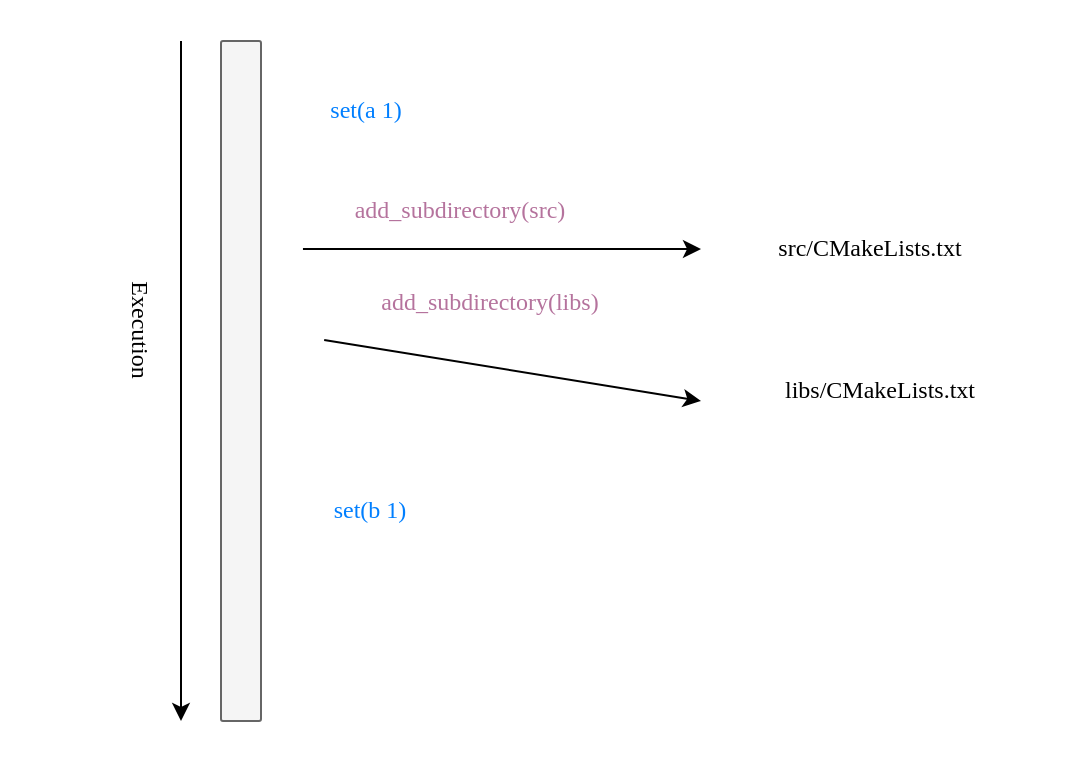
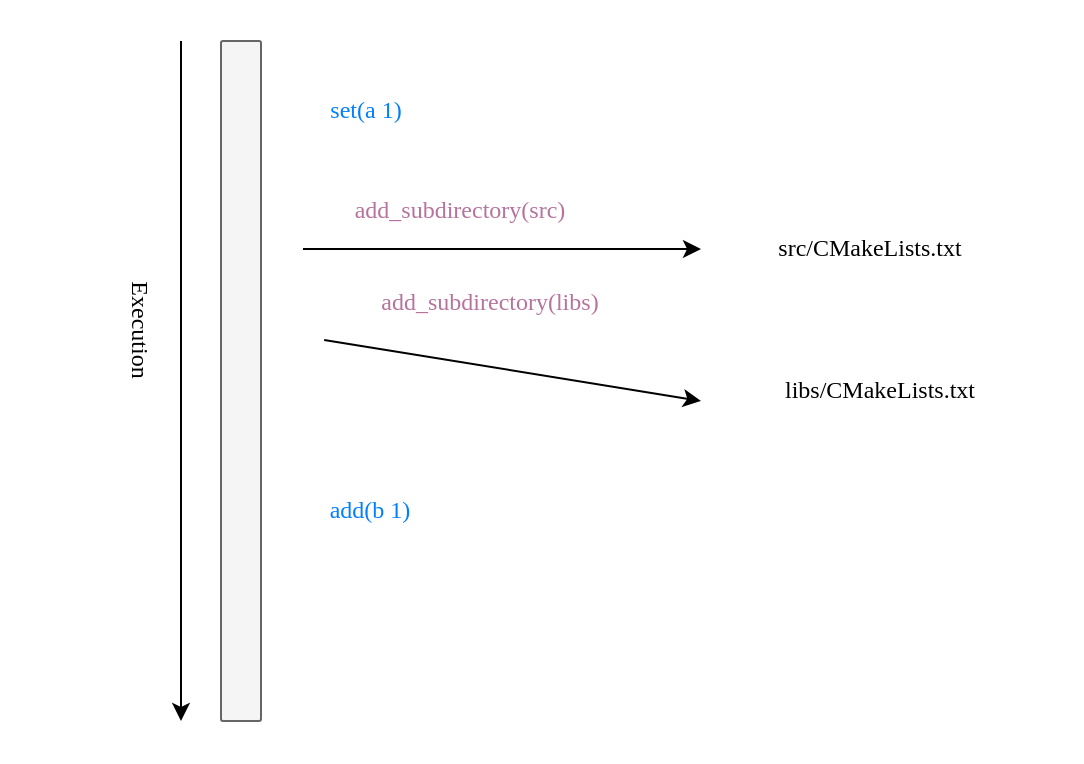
node "set(b 1)": label "set(b 1)" -> "add(b 1)"
